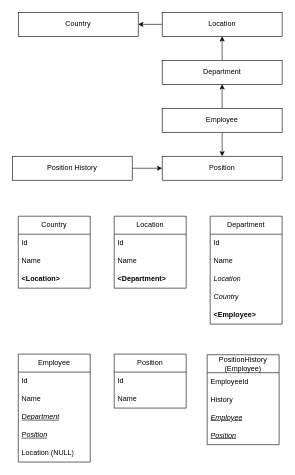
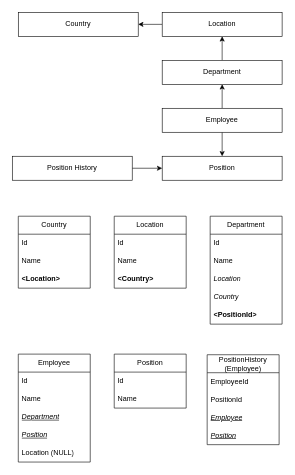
node "<Department>": label "<Department>" -> "<Country>"
node "<Employee>": label "<Employee>" -> "<PositionId>"
node "History": label "History" -> "PositionId"
